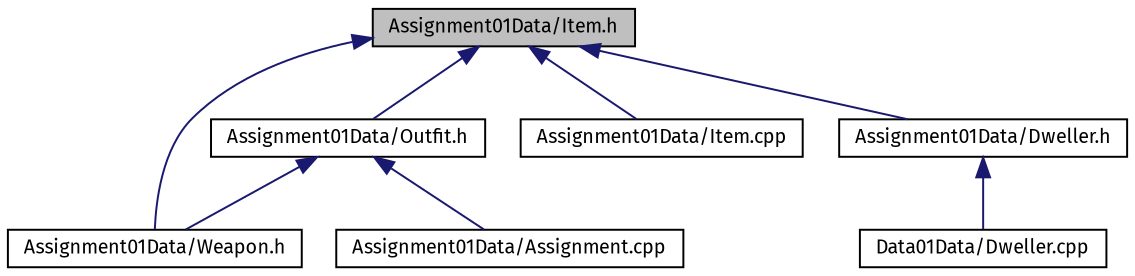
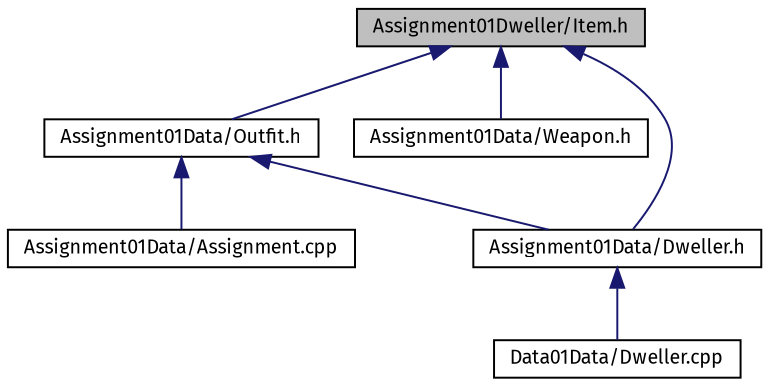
node "Assignment01Data/Item.h": label "Assignment01Data/Item.h" -> "Assignment01Dweller/Item.h"
node "Assignment01Data/Item.cpp": removed
edge "Assignment01Data/Weapon.h" -> "Assignment01Data/Outfit.h": now "Assignment01Data/Dweller.h" -> "Assignment01Data/Outfit.h"
